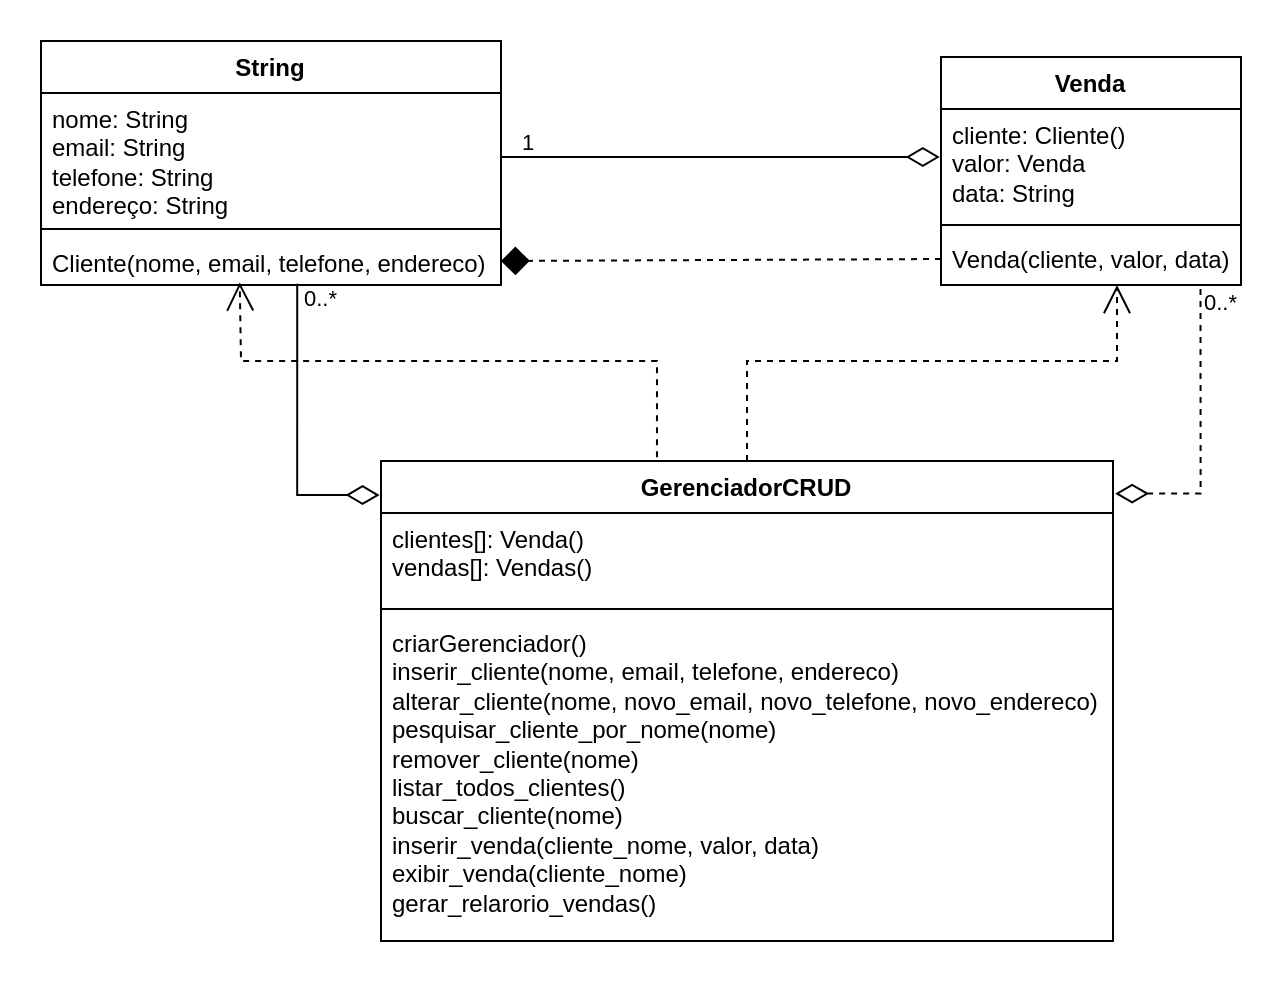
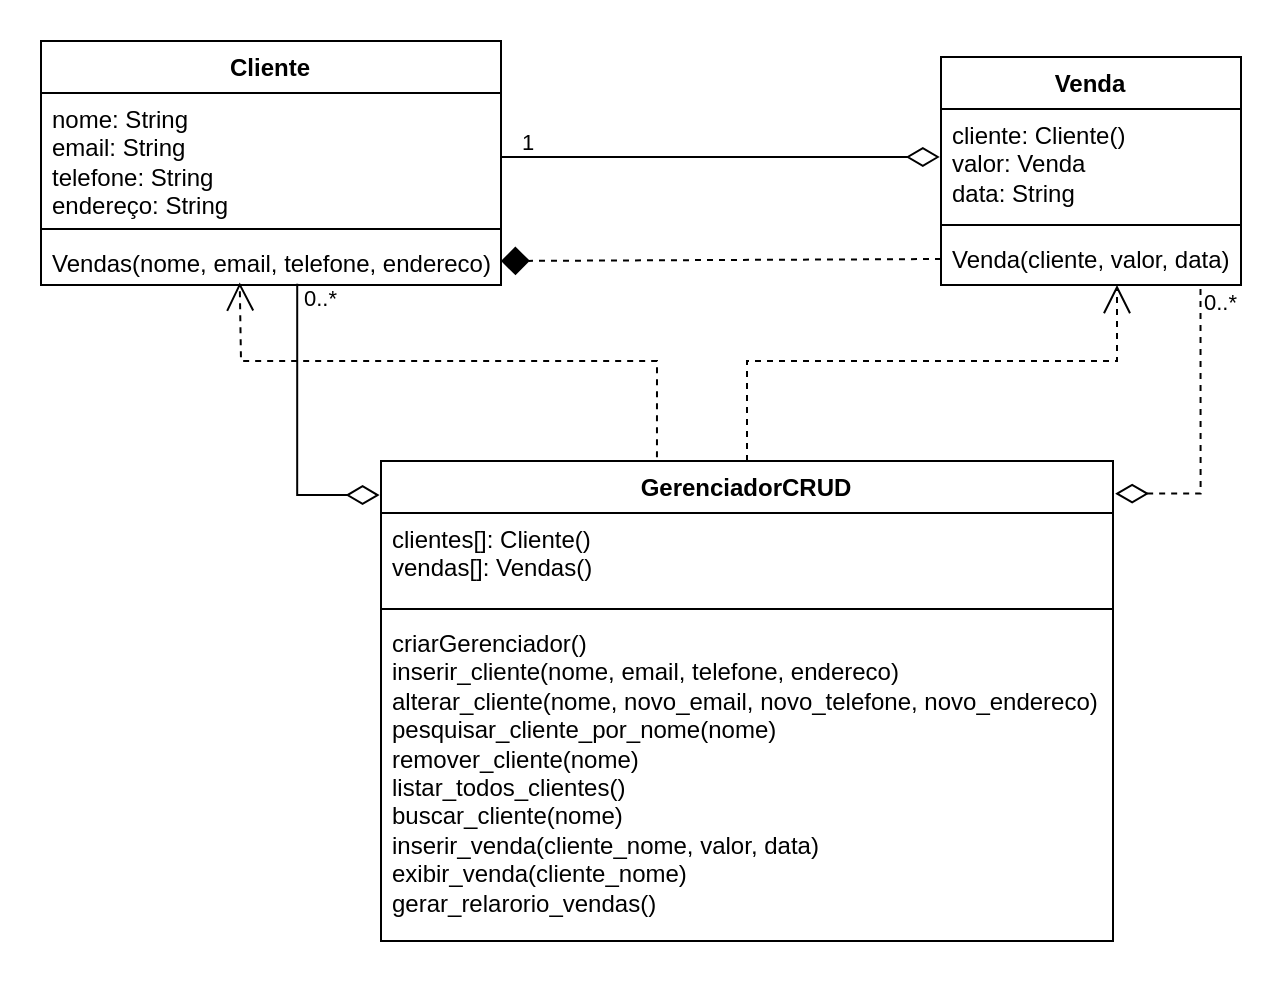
node "String": label "String" -> "Cliente"
node "Cliente(nome, email, telefone, endereco)": label "Cliente(nome, email, telefone, endereco)" -> "Vendas(nome, email, telefone, endereco)"
node "clientes[]: Venda() vendas[]: Vendas()": label "clientes[]: Venda() vendas[]: Vendas()" -> "clientes[]: Cliente() vendas[]: Vendas()"
